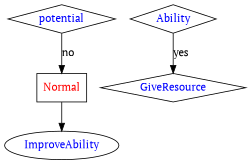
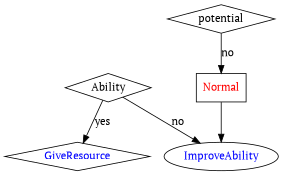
node "potential": fontcolor blue -> black
node "Ability": fontcolor blue -> black
edge "Ability" -> "ImproveAbility": added, label "no"
